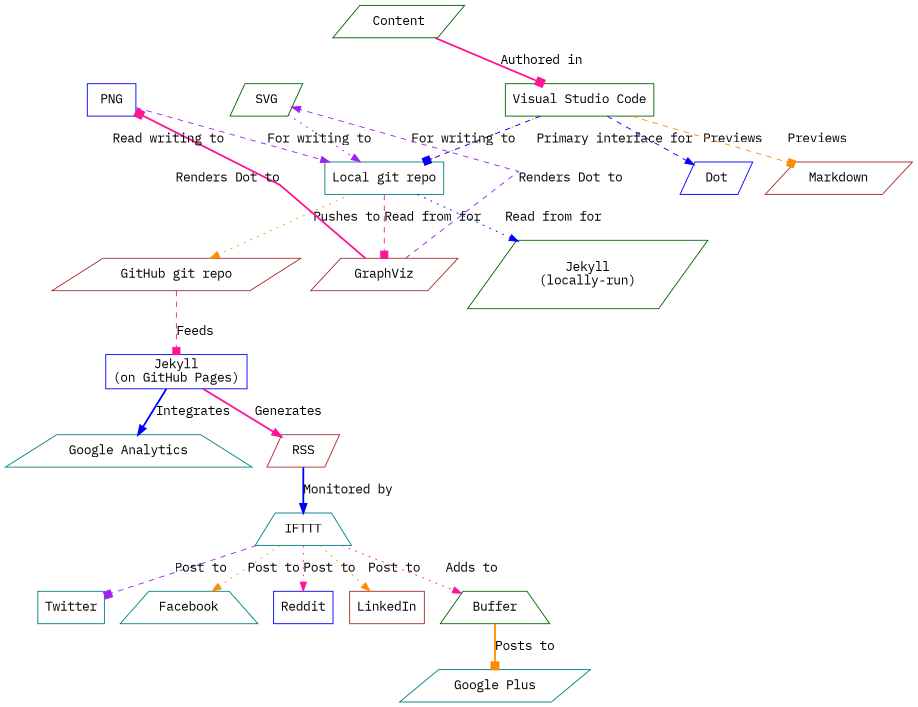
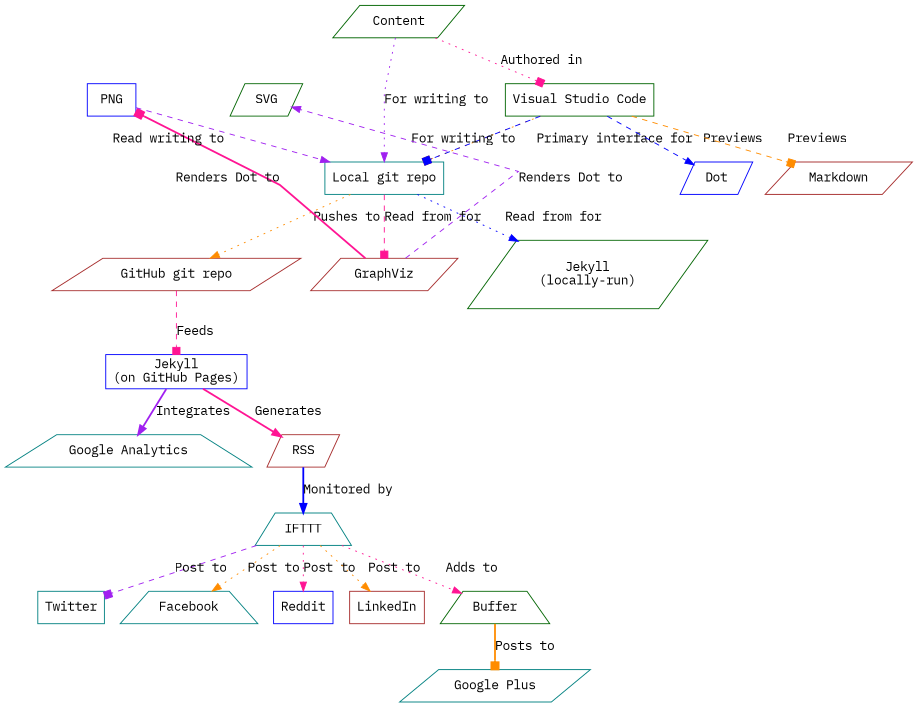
edge "Content" -> "Visual Studio Code": style bold -> dotted
edge "SVG" -> "Local git repo": now "Content" -> "Local git repo"
edge "Jekyll (on GitHub Pages)" -> "Google Analytics": color blue -> purple
